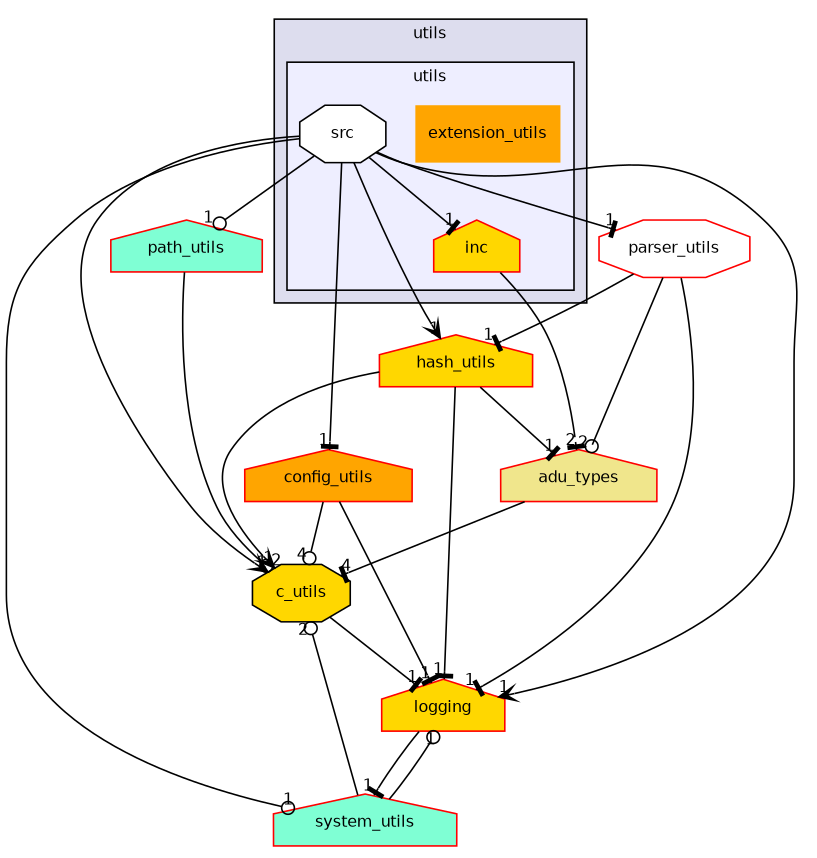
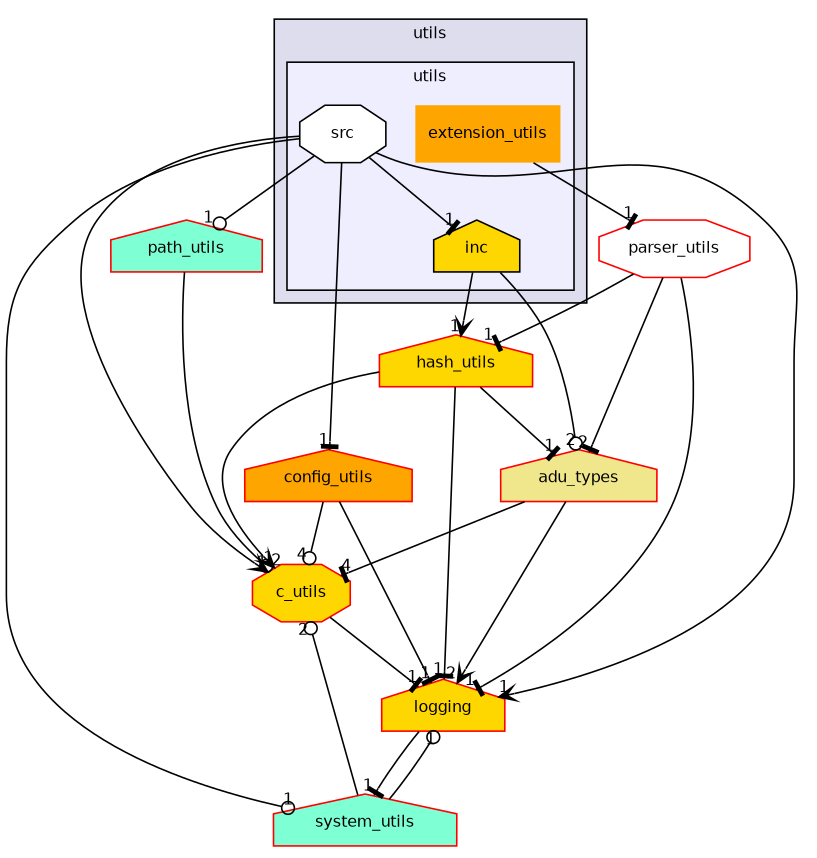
edge "src" -> "parser_utils": now "extension_utils" -> "parser_utils"
edge "src" -> "hash_utils": now "inc" -> "hash_utils"
node "inc": color red -> black
edge "inc" -> "adu_types": arrowhead tee -> odot
edge "parser_utils" -> "adu_types": arrowhead odot -> tee
edge "adu_types" -> "logging": added
node "c_utils": color black -> red
